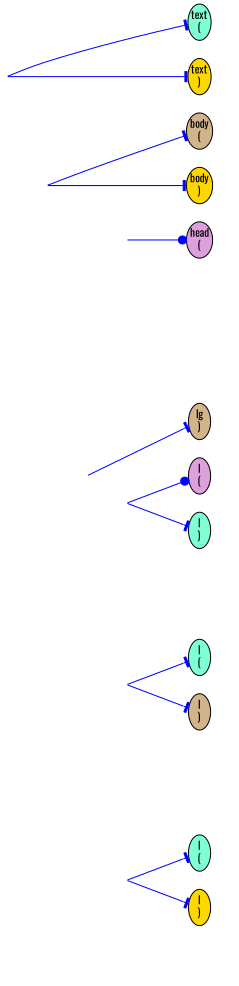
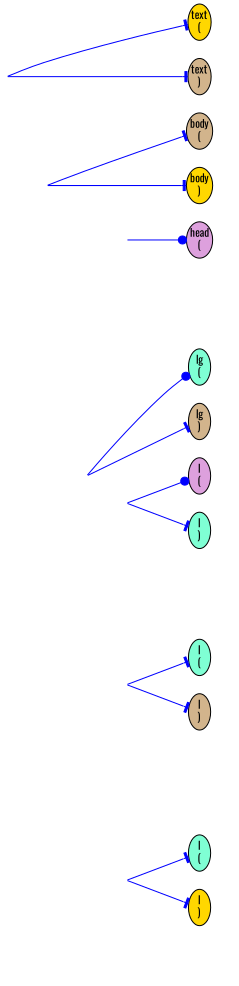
node "text (": fillcolor aquamarine -> gold
node "text )": fillcolor gold -> tan
node "lg (": added
